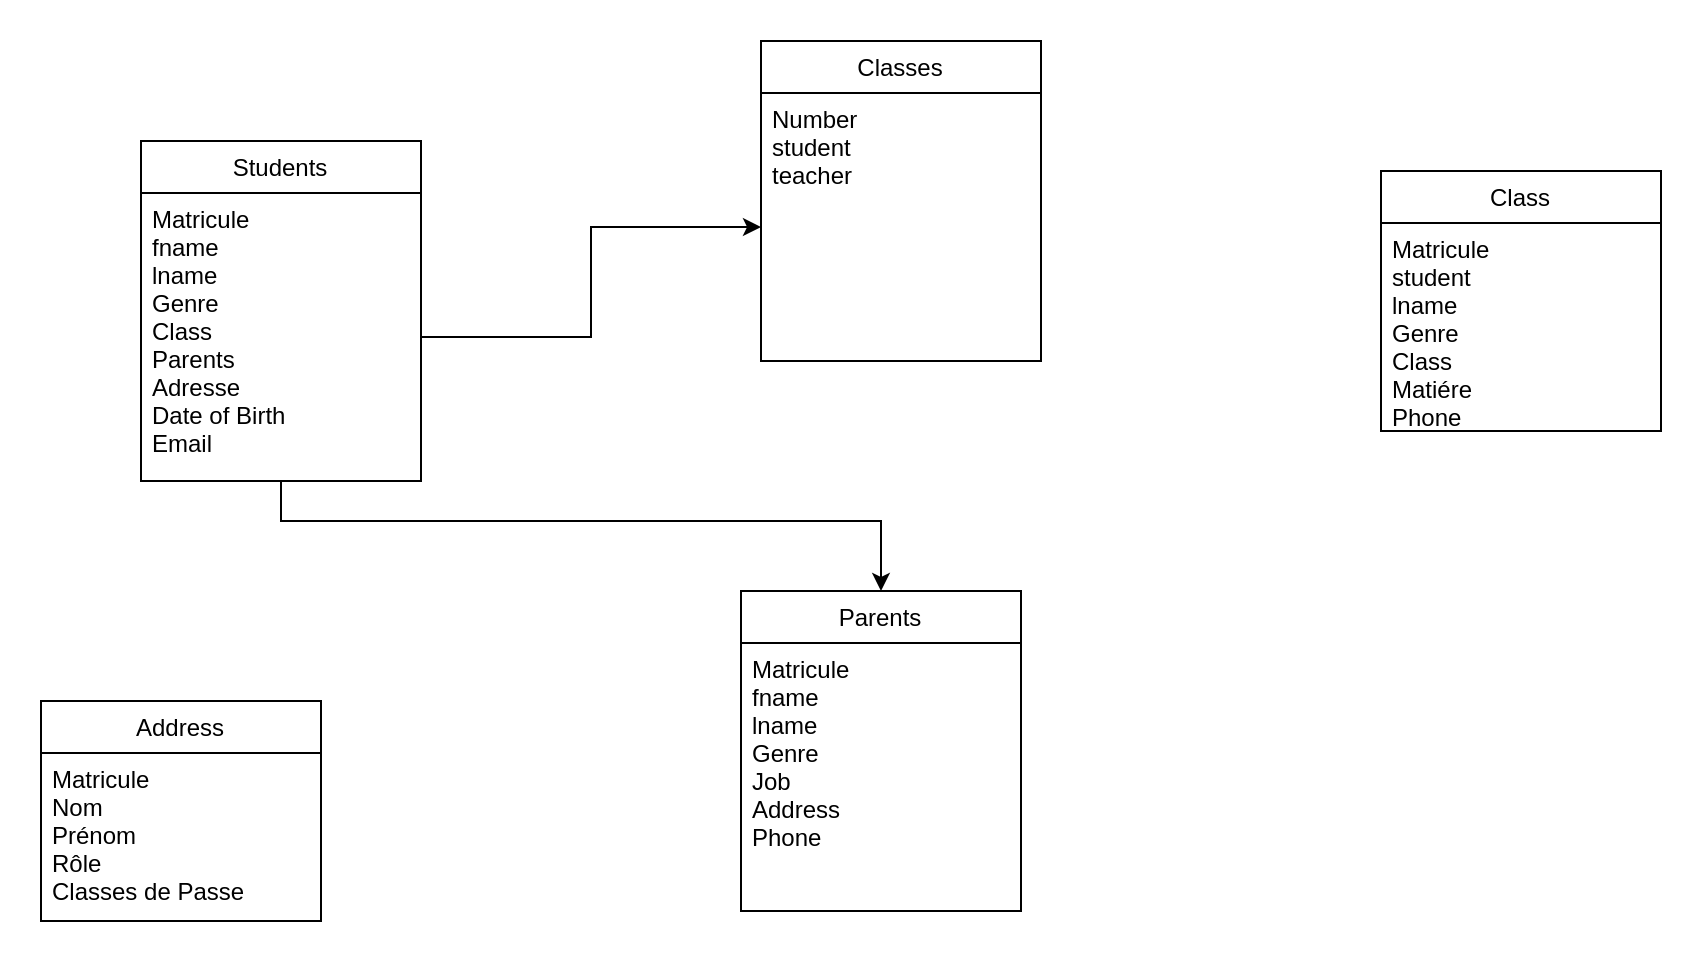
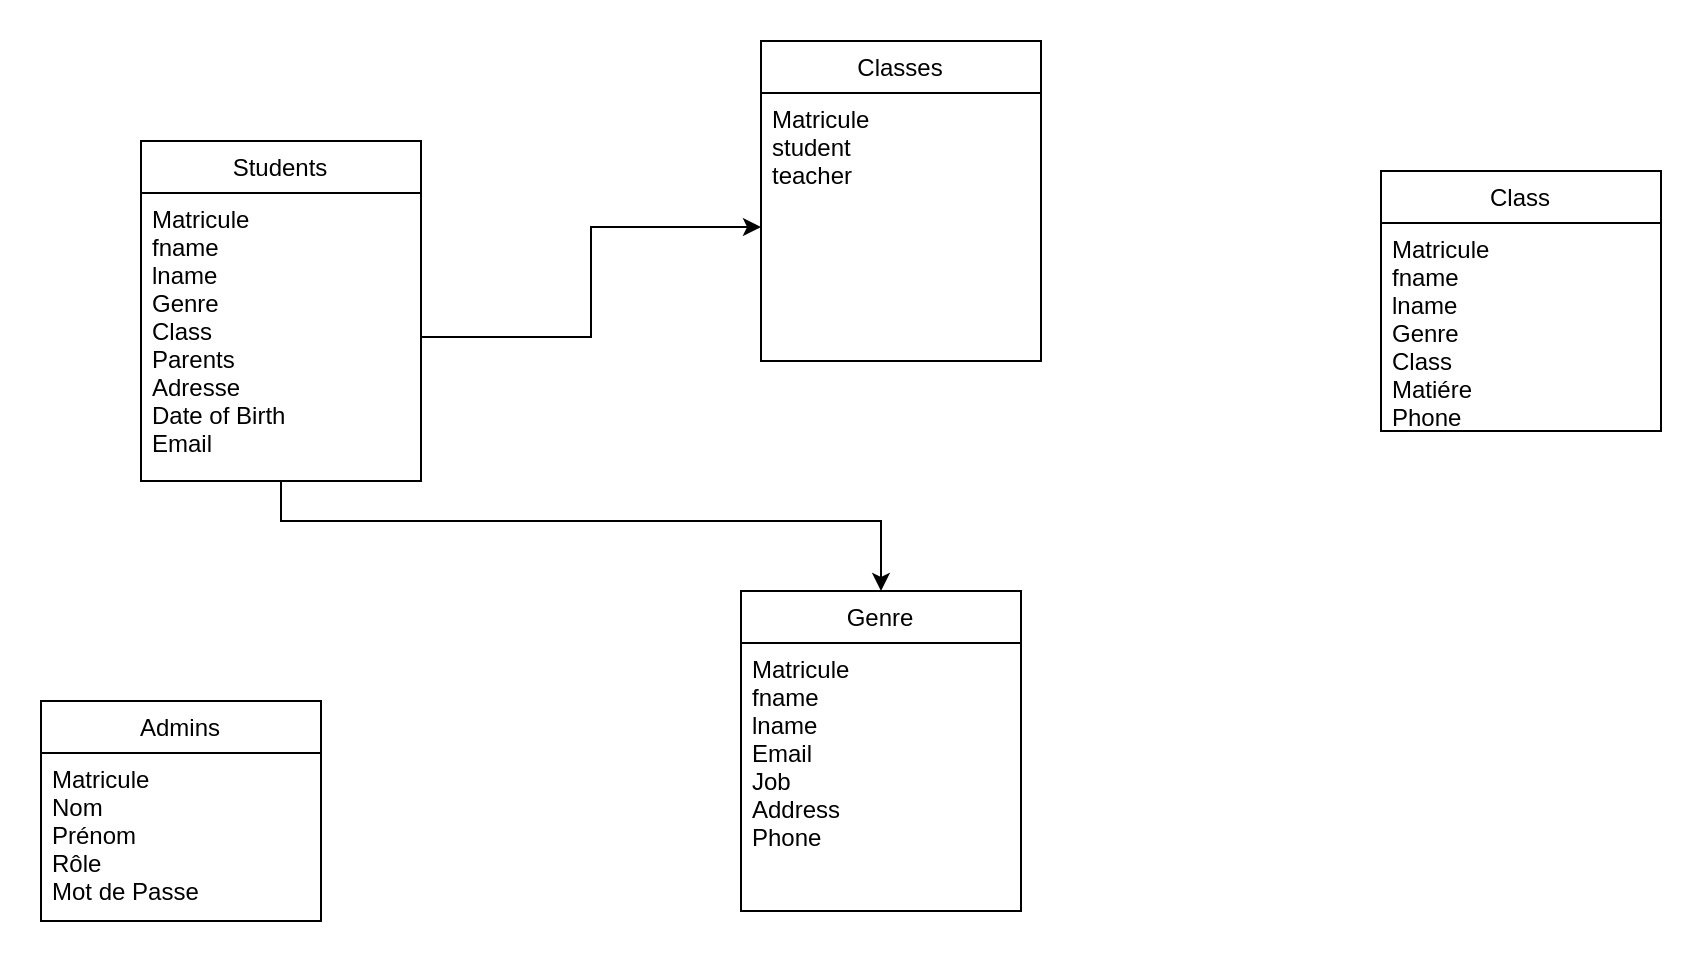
node "Number student teacher": label "Number student teacher" -> "Matricule student teacher"
node "Matricule student lname Genre Class Matiére Phone": label "Matricule student lname Genre Class Matiére Phone" -> "Matricule fname lname Genre Class Matiére Phone"
node "Parents": label "Parents" -> "Genre"
node "Matricule fname lname Genre Job Address Phone": label "Matricule fname lname Genre Job Address Phone" -> "Matricule fname lname Email Job Address Phone"
node "Address": label "Address" -> "Admins"
node "Matricule Nom Prénom Rôle Classes de Passe": label "Matricule Nom Prénom Rôle Classes de Passe" -> "Matricule Nom Prénom Rôle Mot de Passe"
